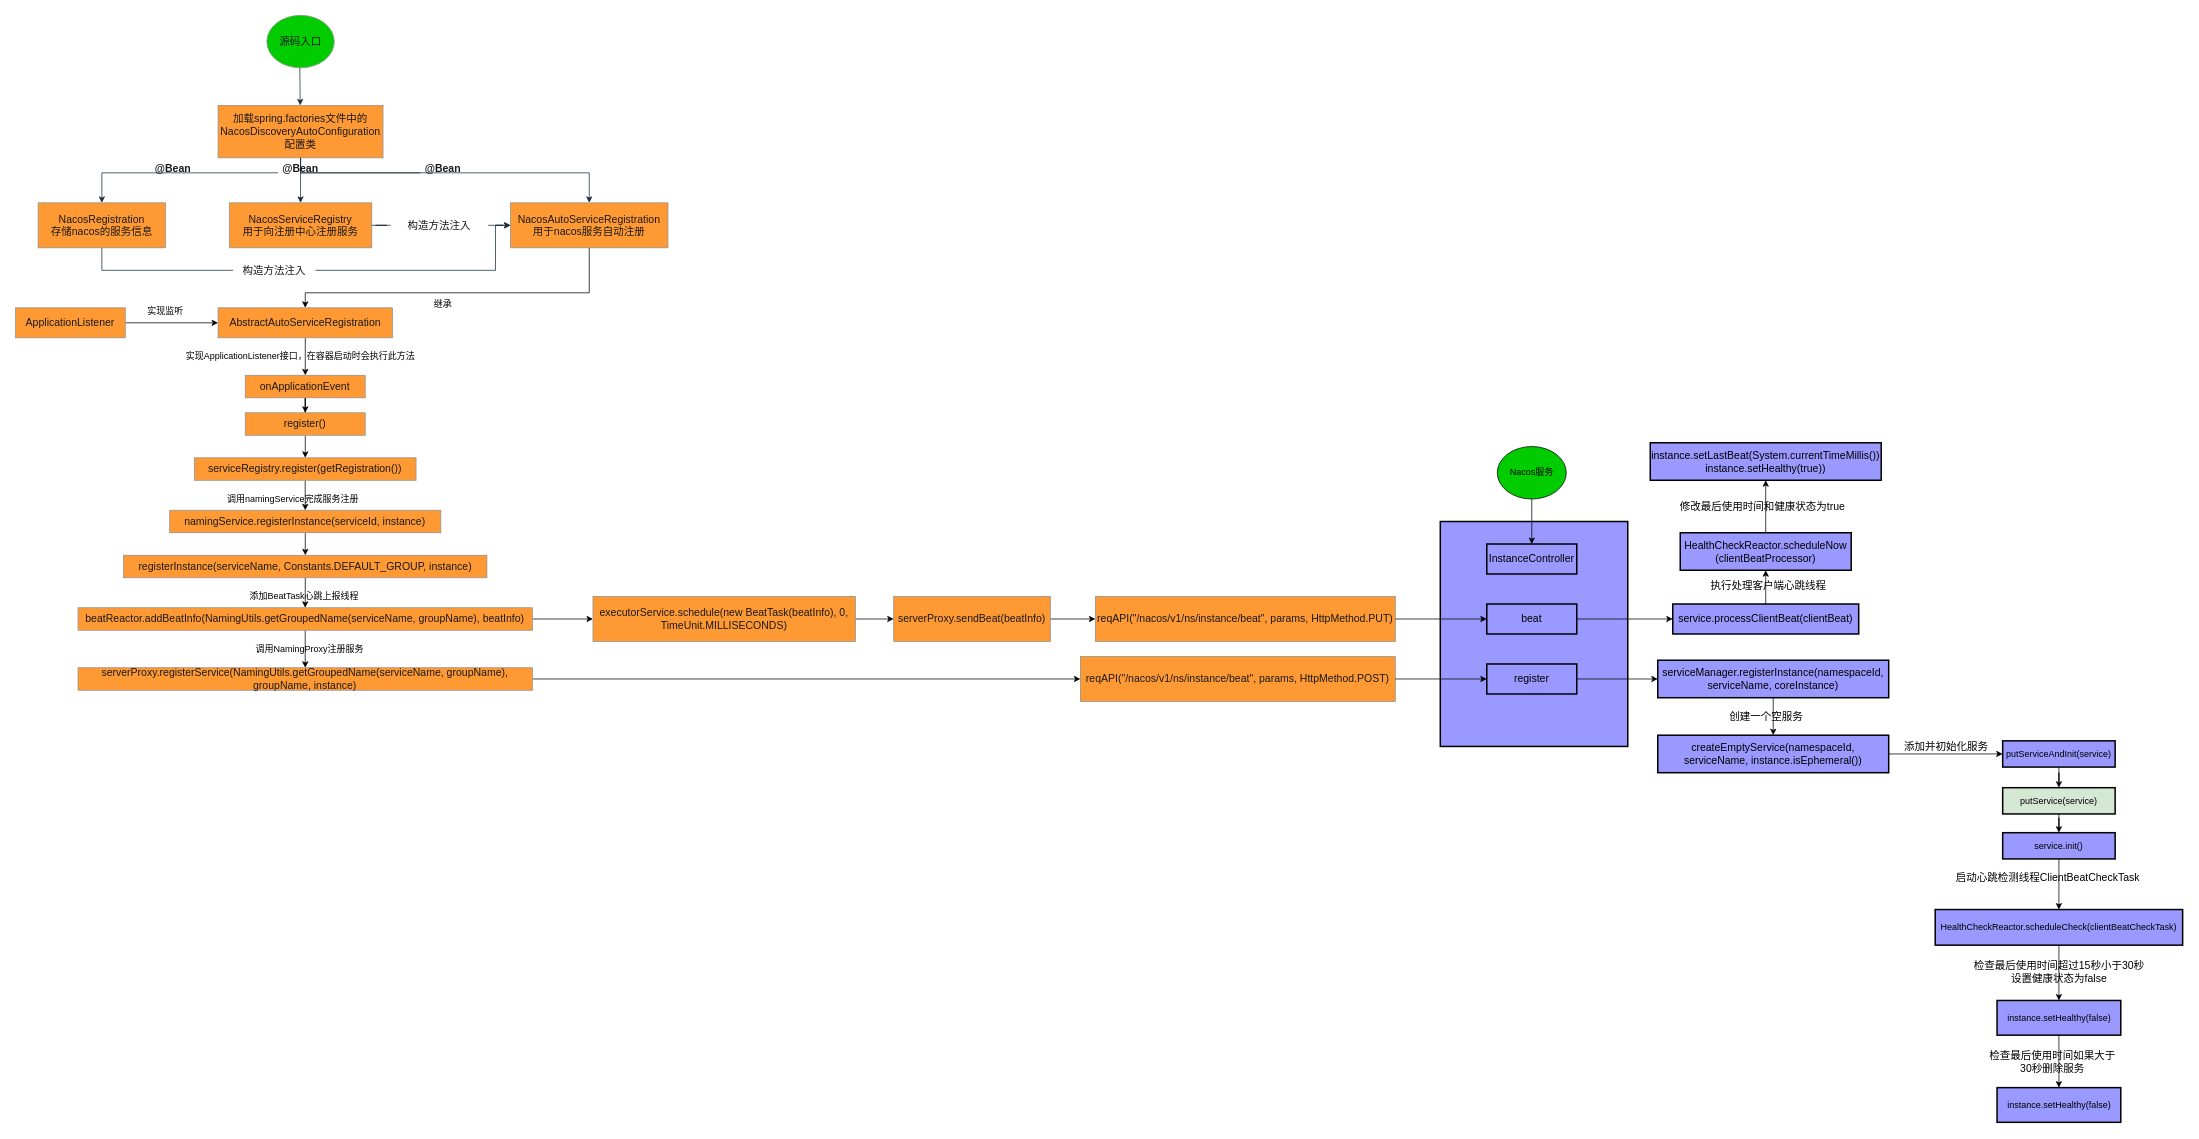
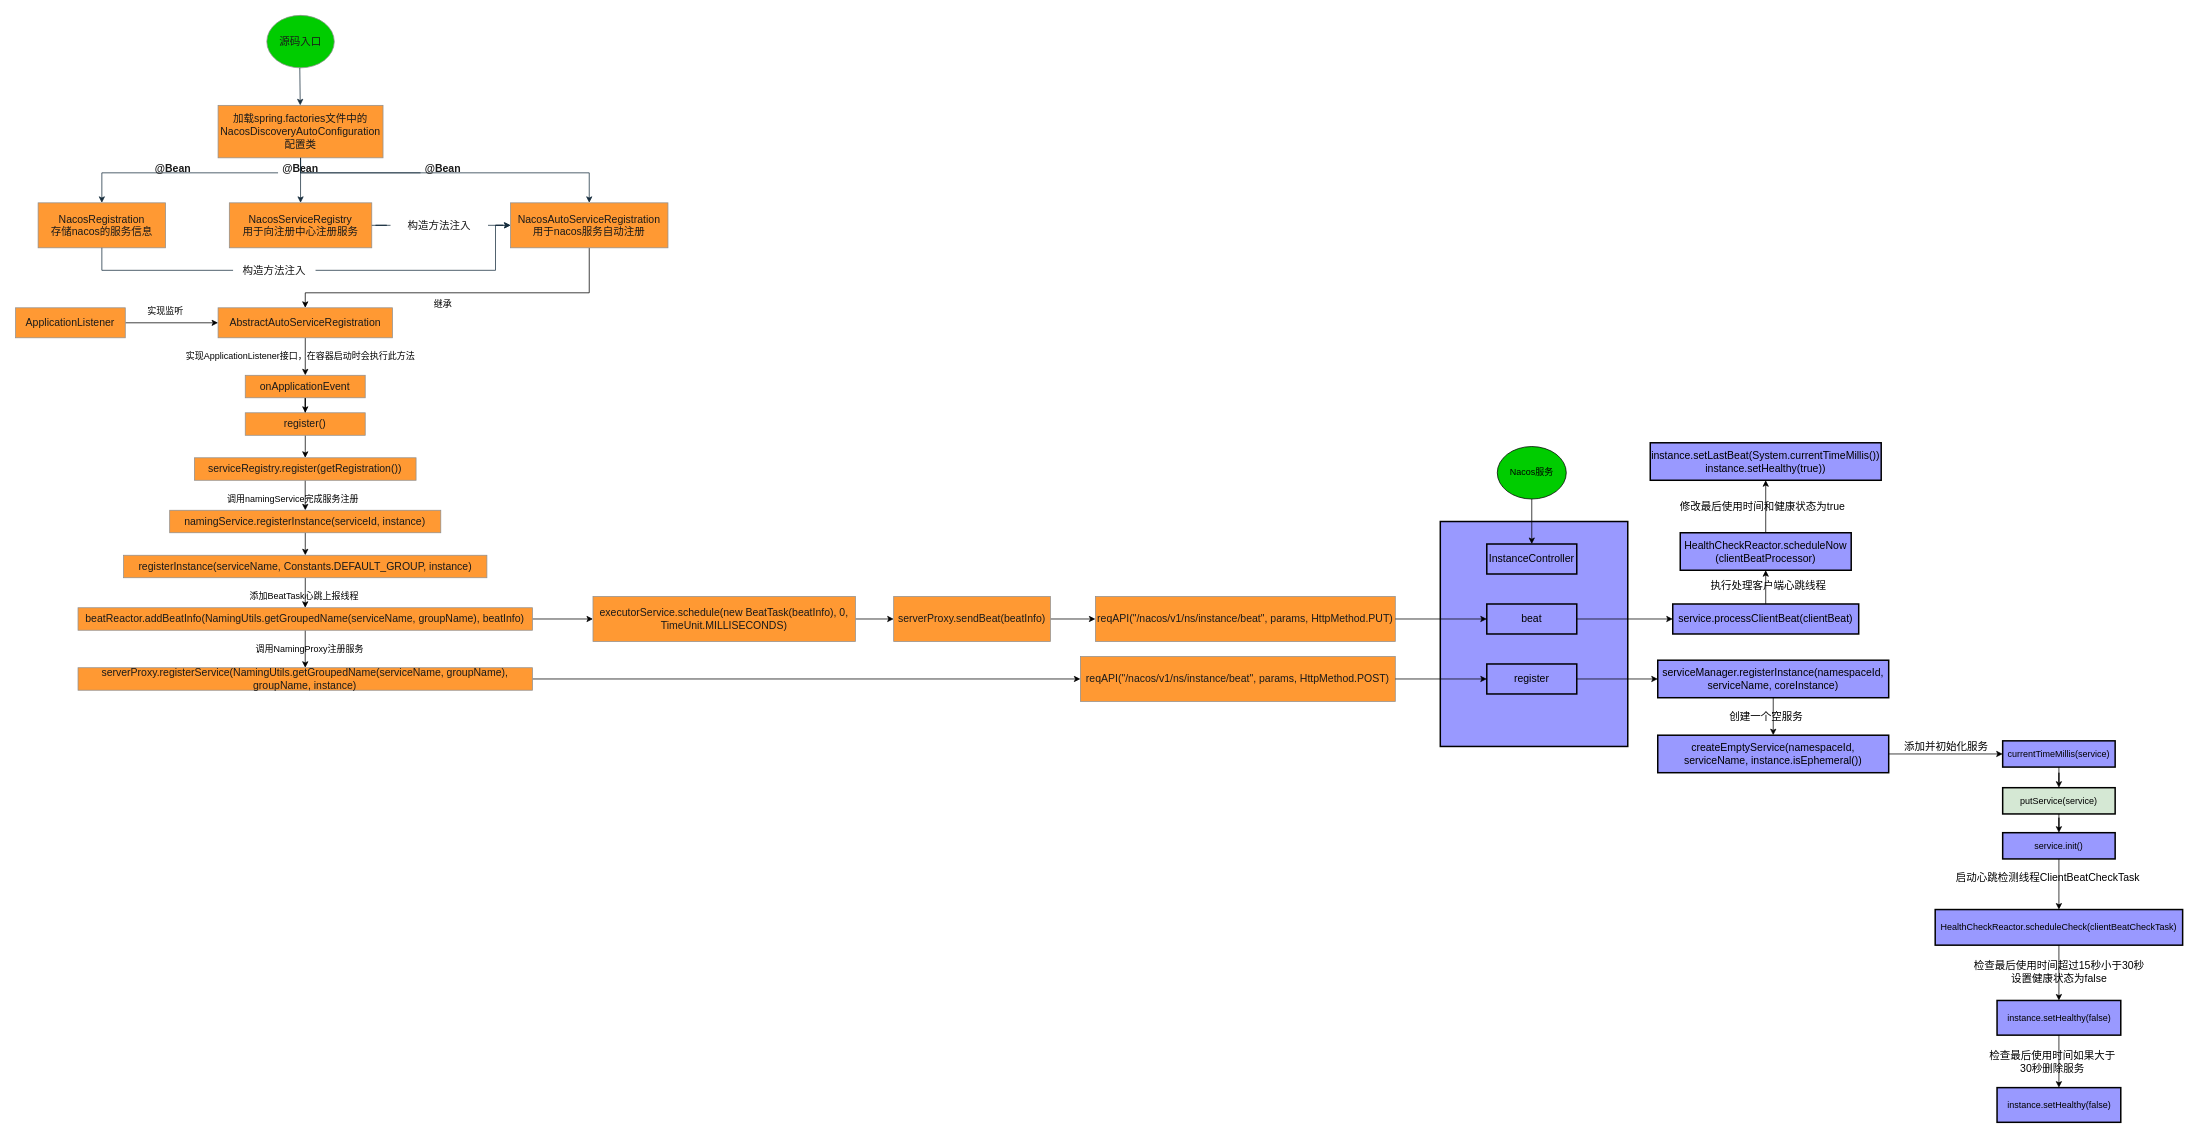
node "putServiceAndInit(service)": label "putServiceAndInit(service)" -> "currentTimeMillis(service)"
